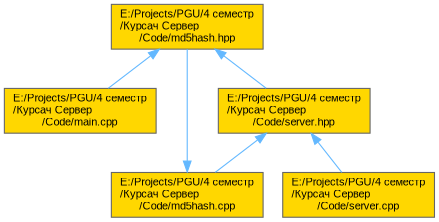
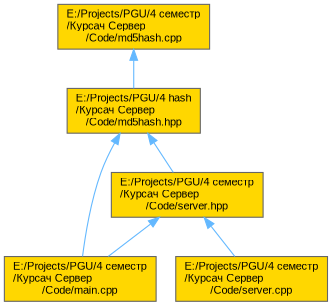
node "E:/Projects/PGU/4 семестр /Курсач Сервер /Code/md5hash.hpp": label "E:/Projects/PGU/4 семестр /Курсач Сервер /Code/md5hash.hpp" -> "E:/Projects/PGU/4 hash /Курсач Сервер /Code/md5hash.hpp"
edge "E:/Projects/PGU/4 семестр /Курсач Сервер /Code/md5hash.cpp" -> "E:/Projects/PGU/4 семестр /Курсач Сервер /Code/server.hpp": now "E:/Projects/PGU/4 семестр /Курсач Сервер /Code/main.cpp" -> "E:/Projects/PGU/4 семестр /Курсач Сервер /Code/server.hpp"
